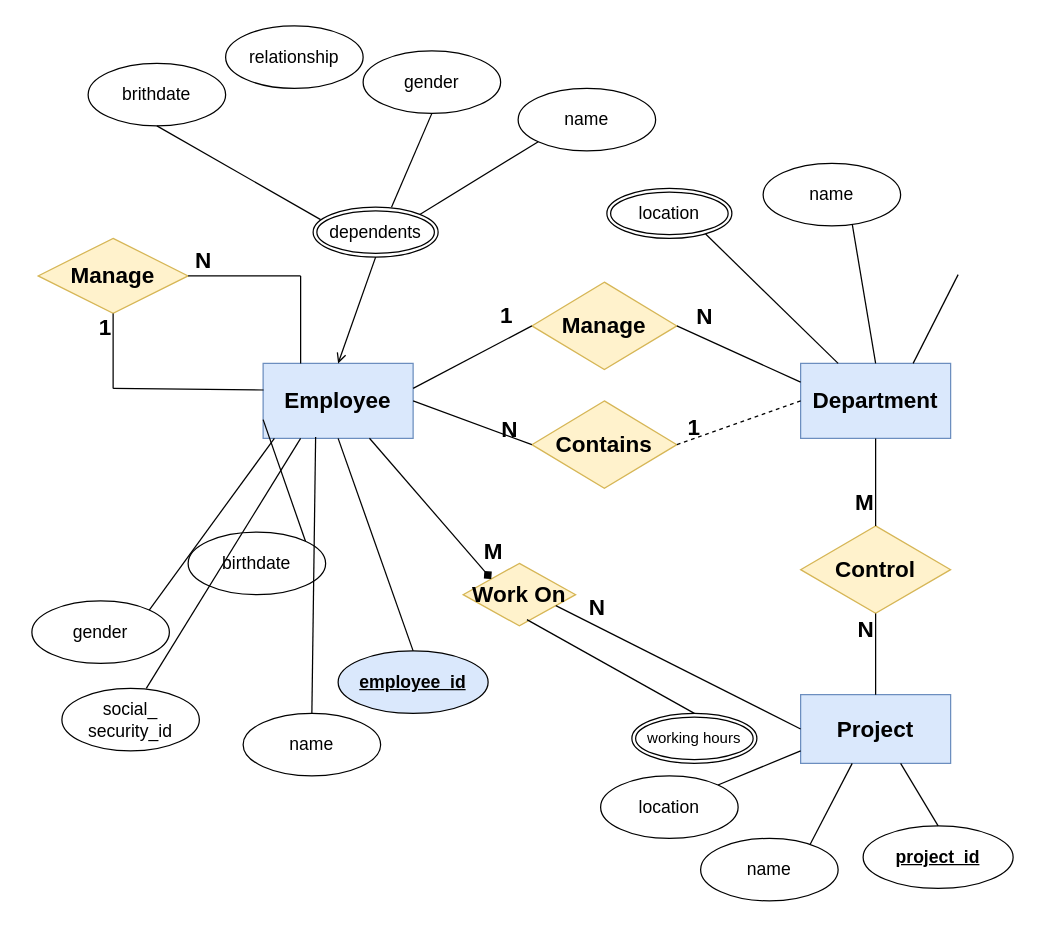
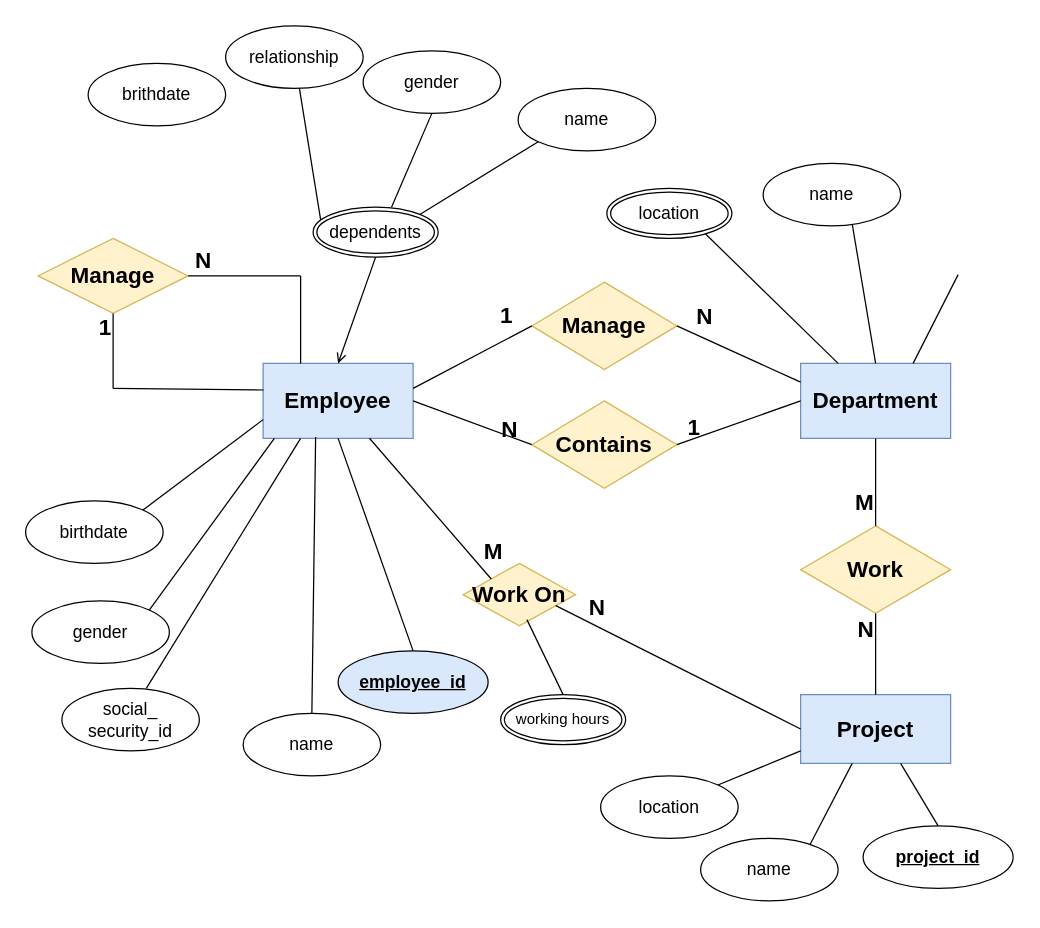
edge "brithdate" -- "dependents": now "relationship" -- "dependents"
edge "Department" -- "Contains": style dashed -> solid
node "birthdate": moved (257, 563) -> (94, 532)
node "Control": label "Control" -> "Work"
edge "Employee" -> "Work On": arrowhead diamond -> none
node "working hours": moved (694, 738) -> (563, 719)
